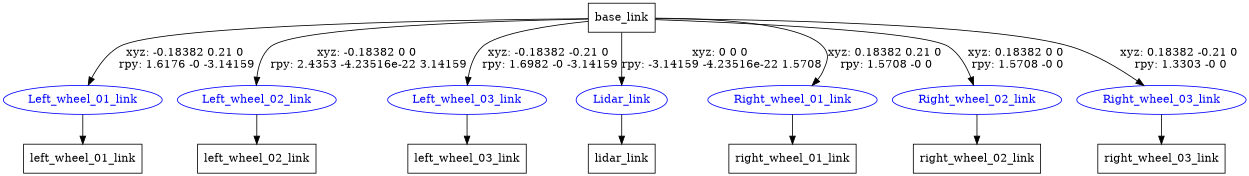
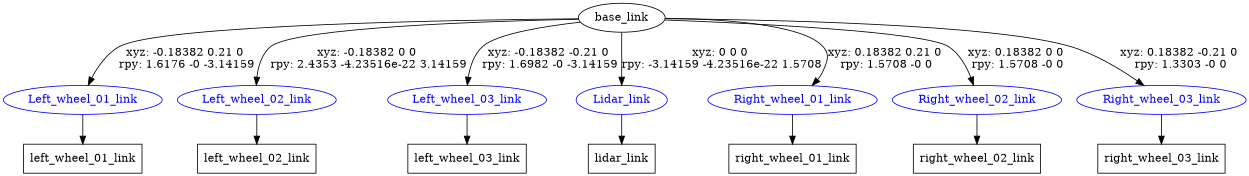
node "base_link": shape box -> ellipse
